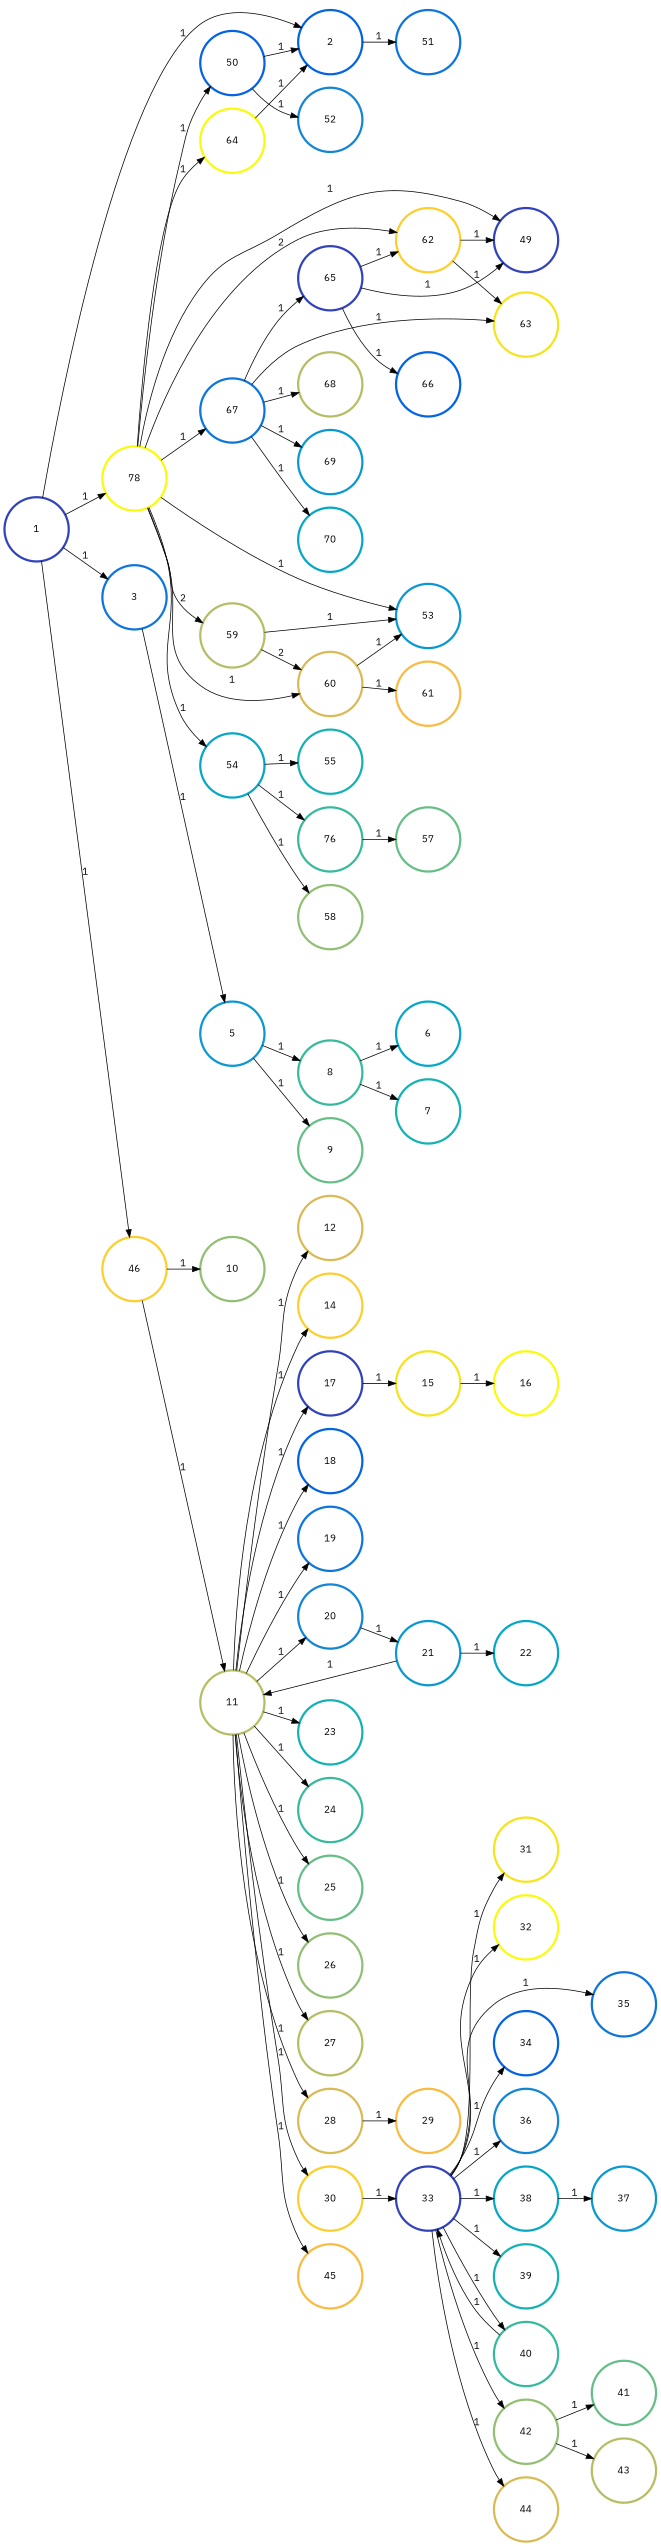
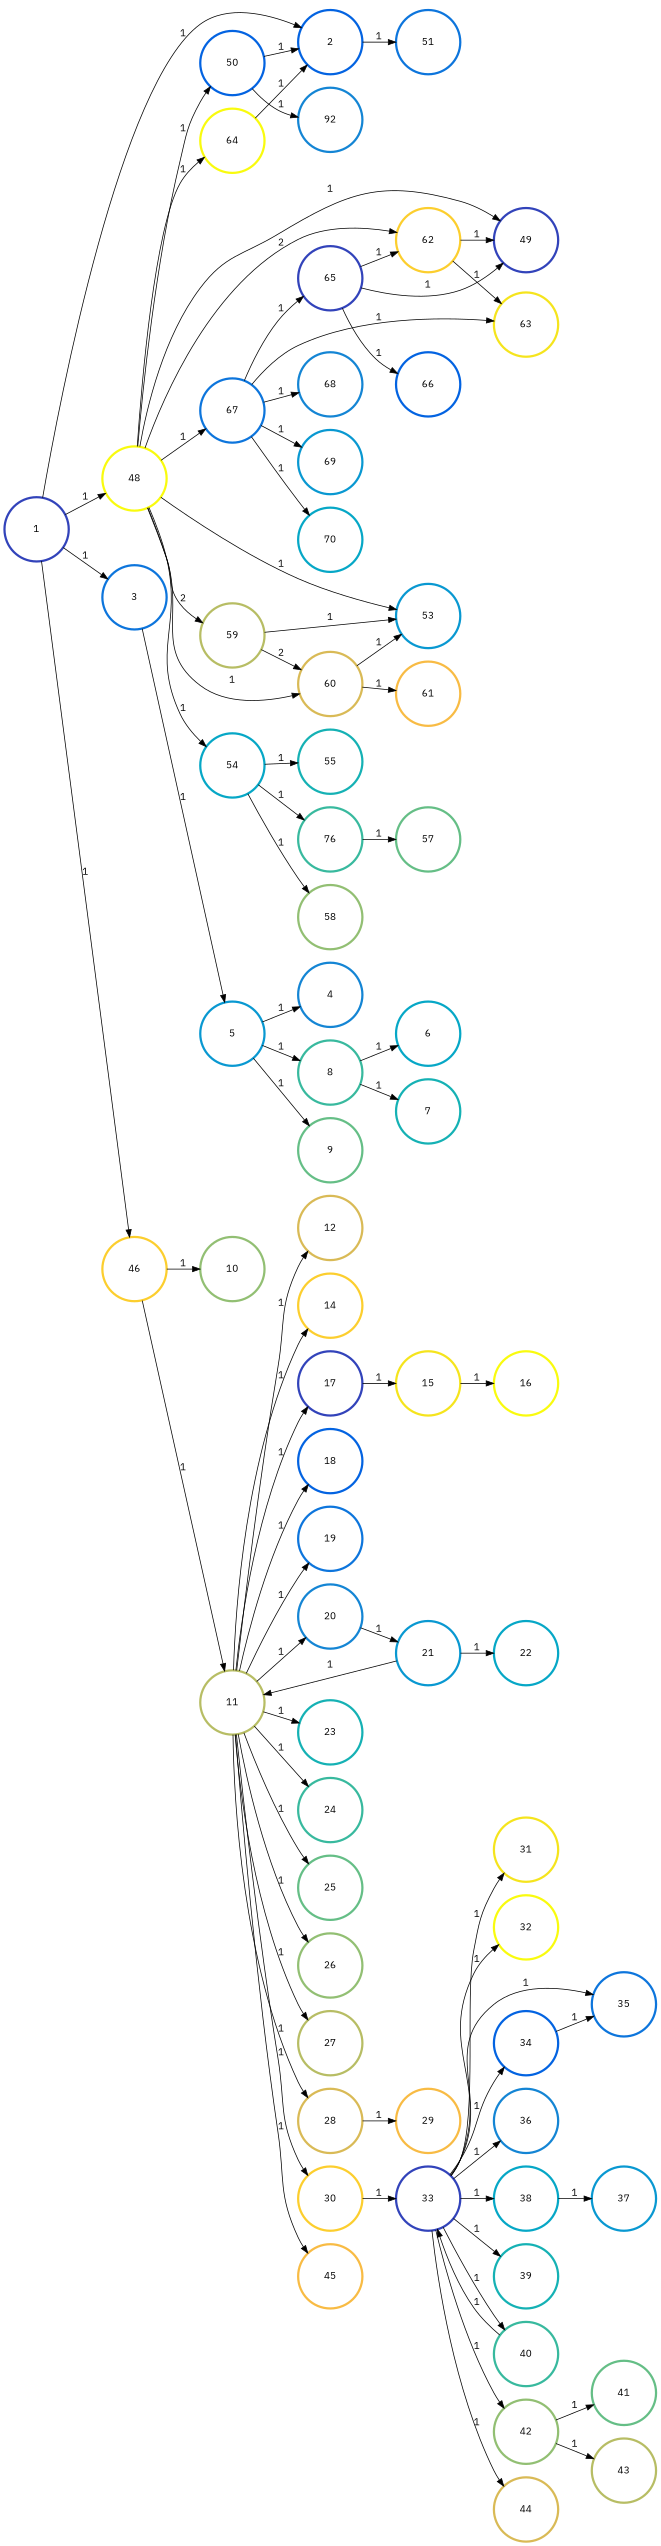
node "52": label "52" -> "92"
node "68": color #b7bd64 -> #1485d4
node "78": label "78" -> "48"
node "4": added
edge "34" -> "35": added, label "1"
